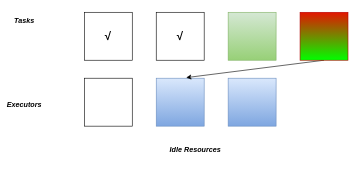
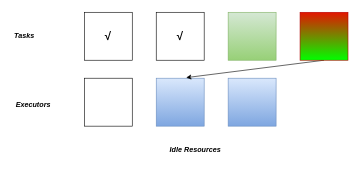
node "Tasks": moved (24, 21) -> (24, 36)
node "Executors": moved (24, 105) -> (33, 105)
